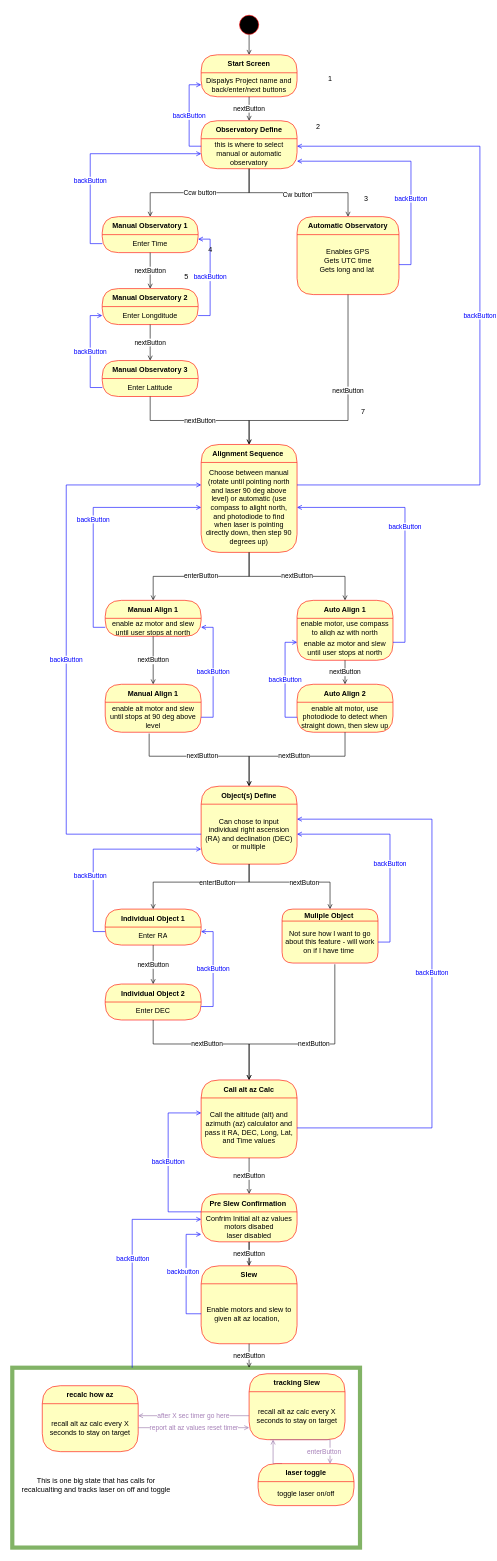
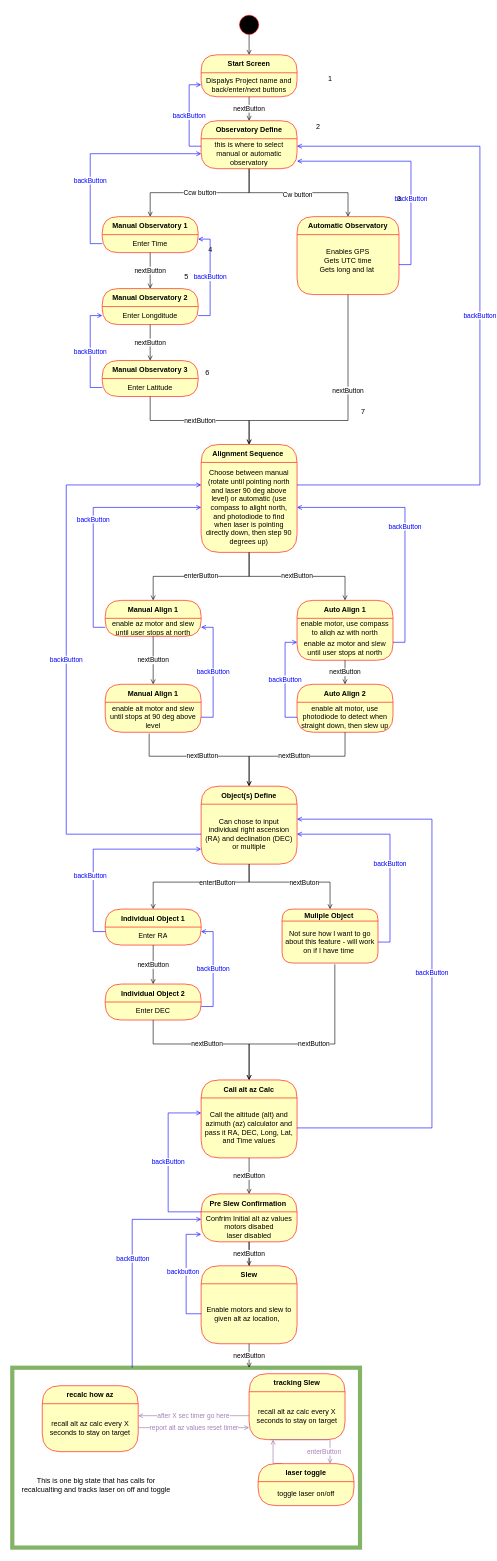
node "3": moved (366, 198) -> (399, 198)
node "6": added
